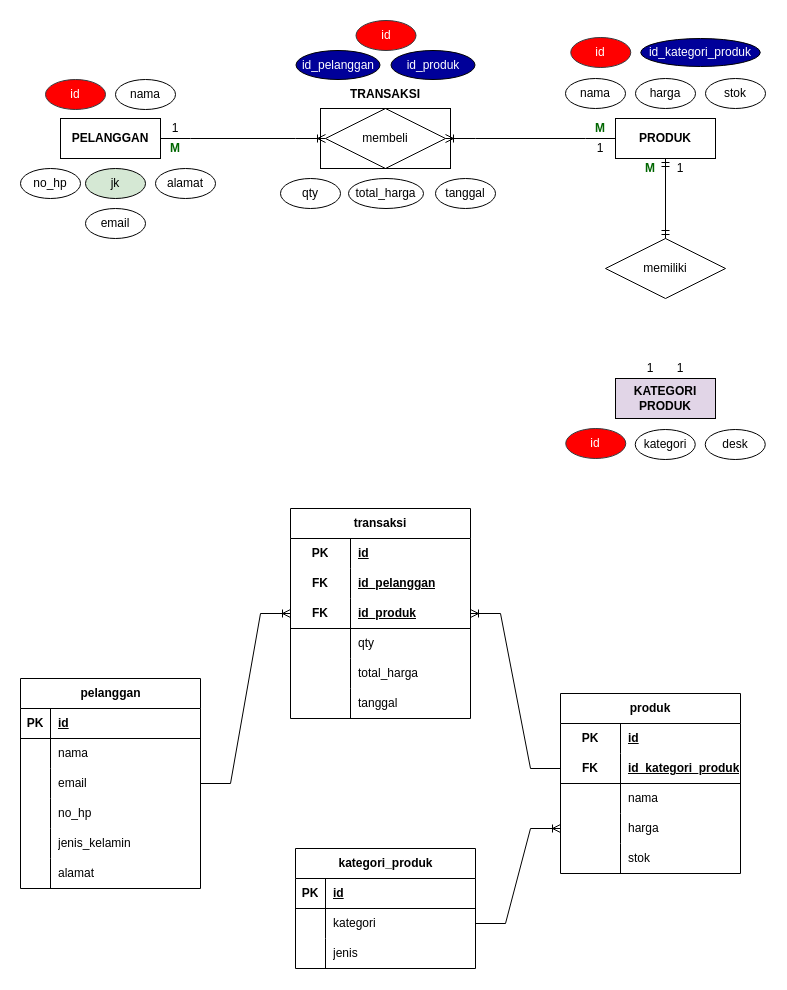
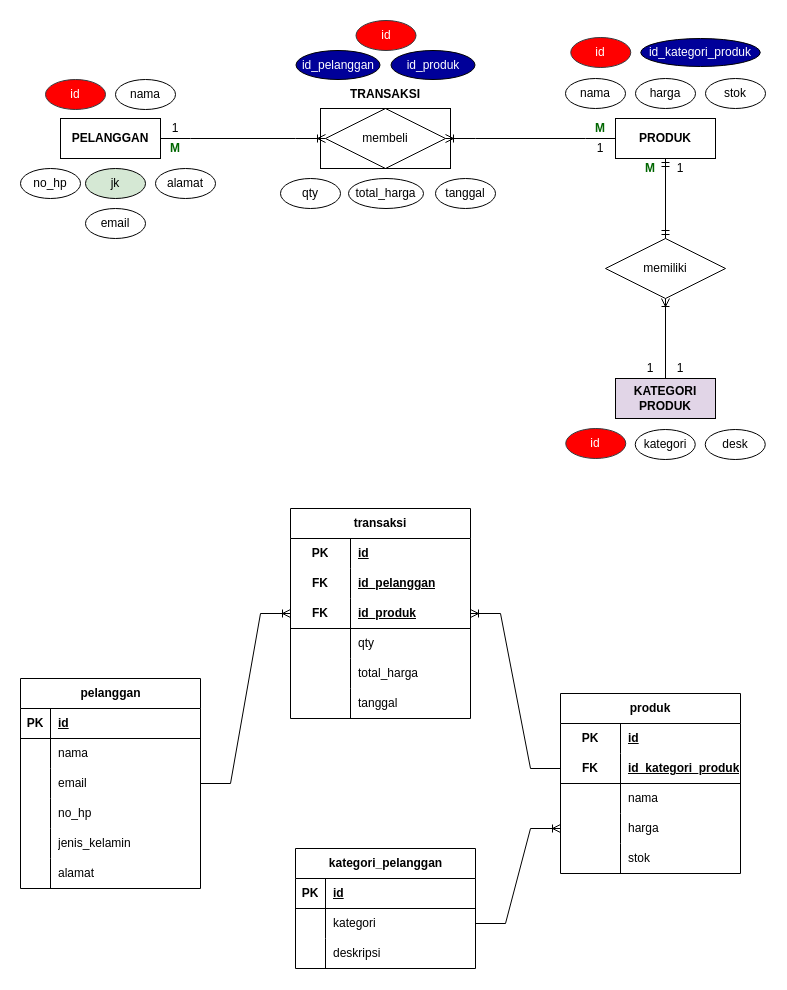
edge "KATEGORI PRODUK" -> "memiliki": added
node "kategori_produk": label "kategori_produk" -> "kategori_pelanggan"
node "jenis": label "jenis" -> "deskripsi"
